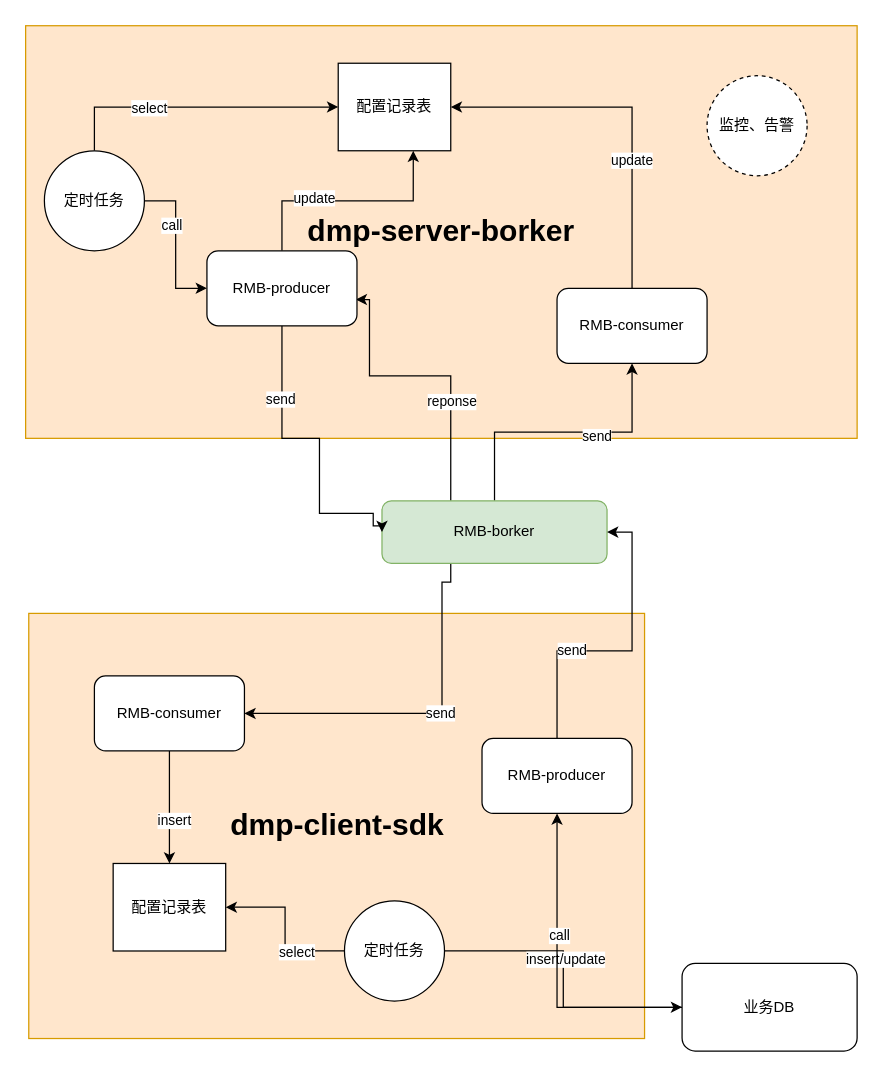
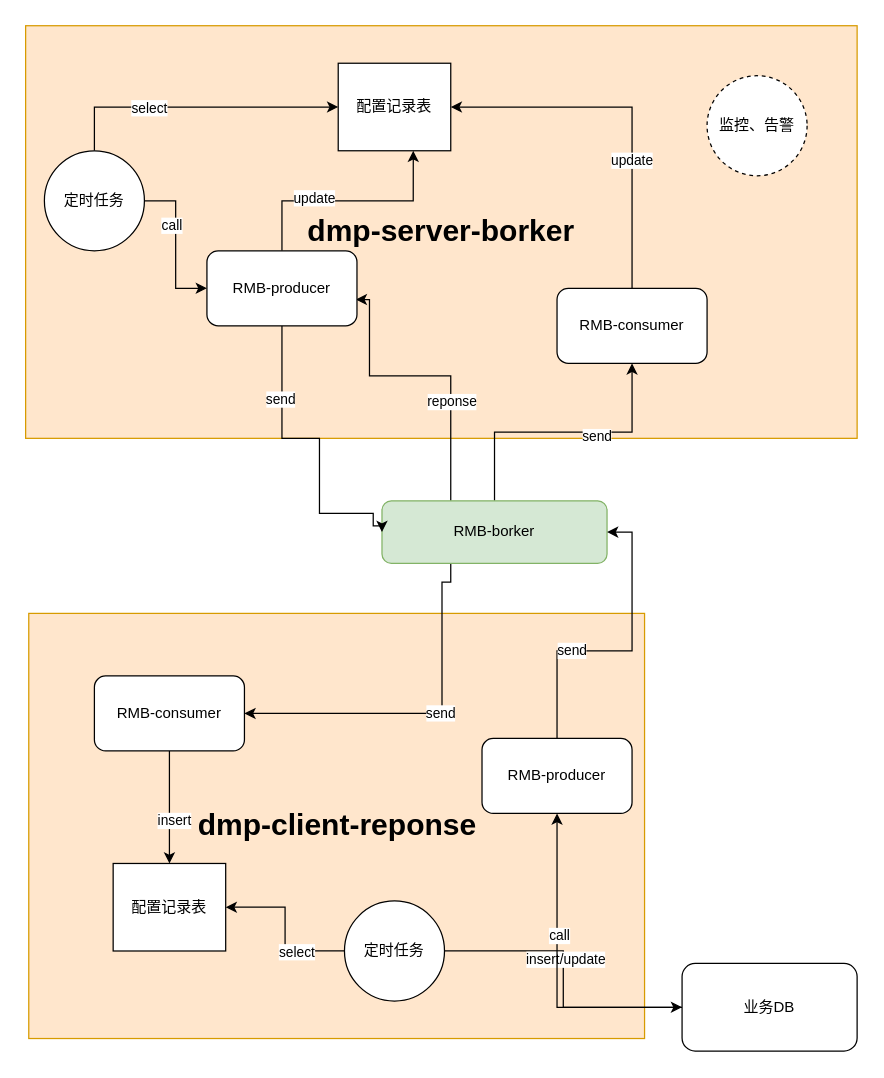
node "dmp-client-sdk": label "dmp-client-sdk" -> "dmp-client-reponse"
